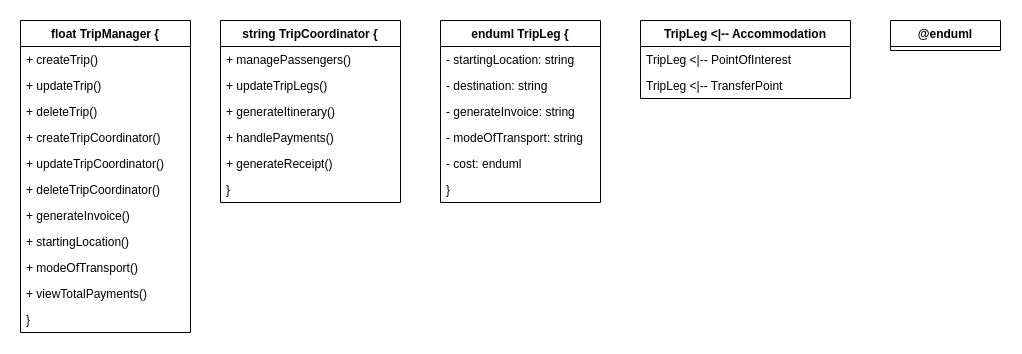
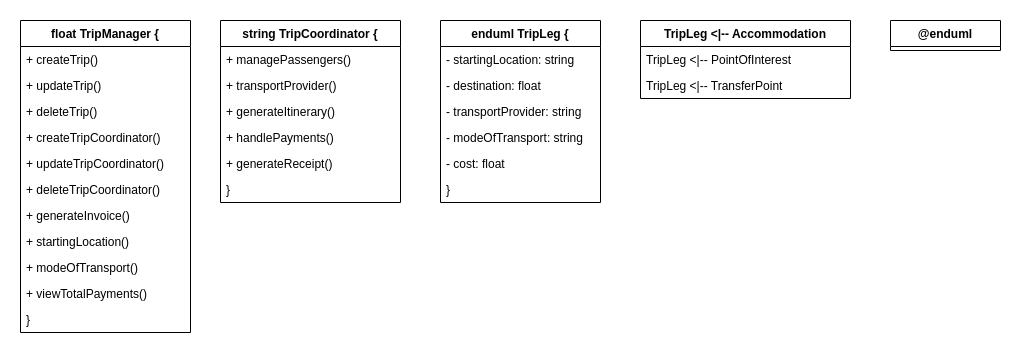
node "+ updateTripLegs()": label "+ updateTripLegs()" -> "+ transportProvider()"
node "- destination: string": label "- destination: string" -> "- destination: float"
node "- generateInvoice: string": label "- generateInvoice: string" -> "- transportProvider: string"
node "- cost: enduml": label "- cost: enduml" -> "- cost: float"
